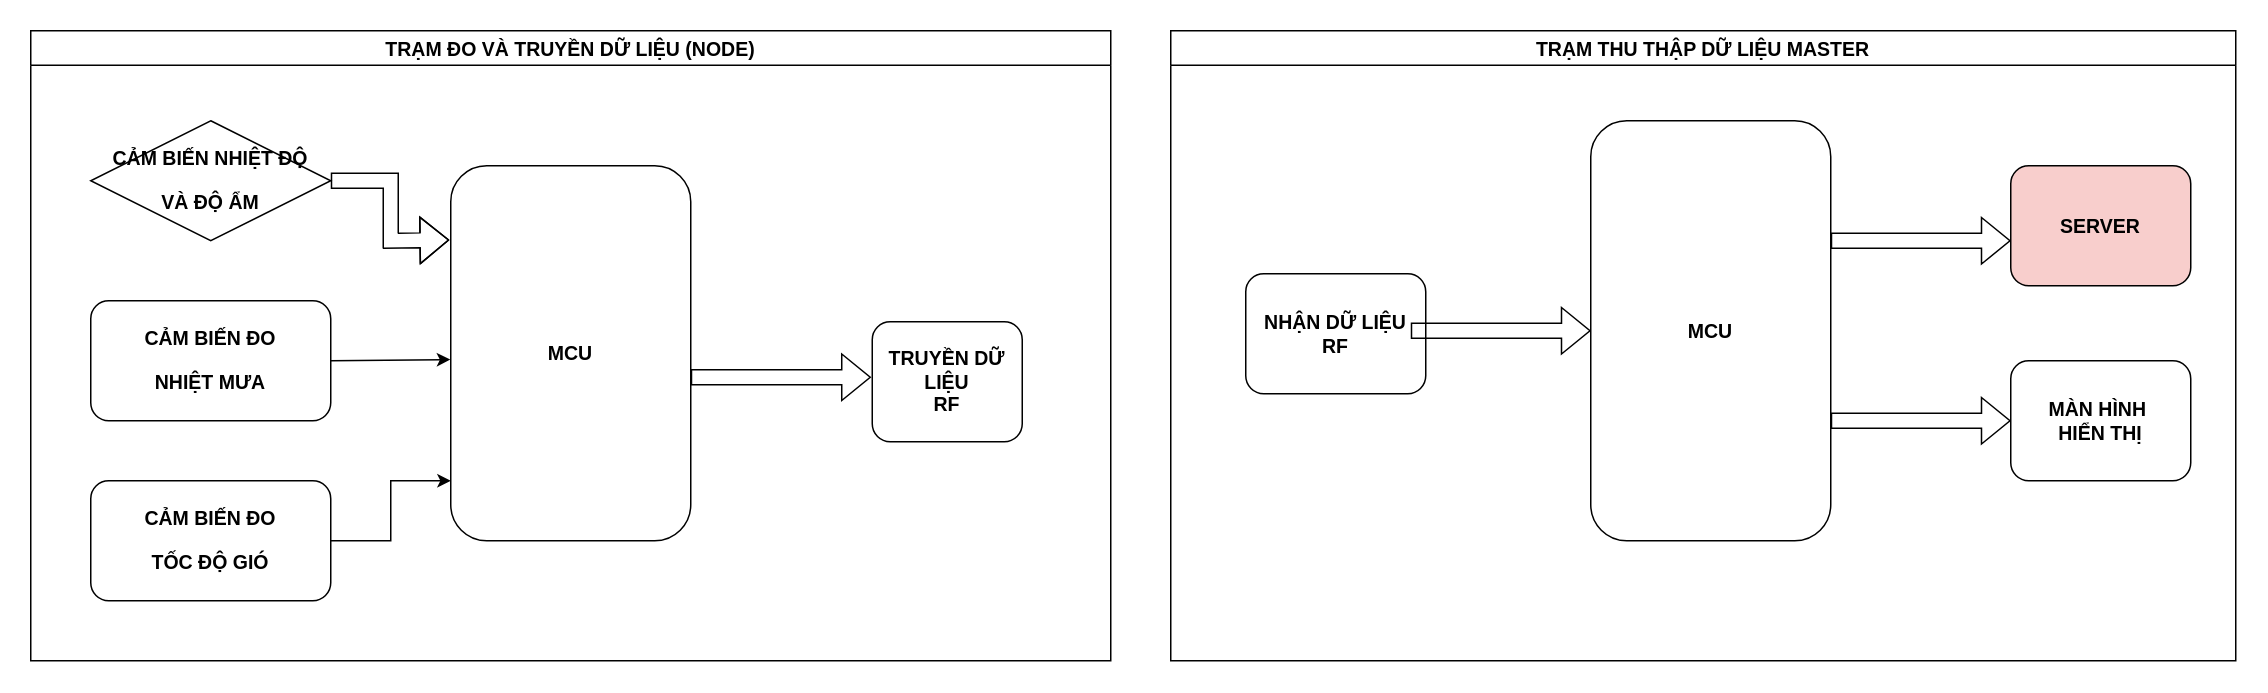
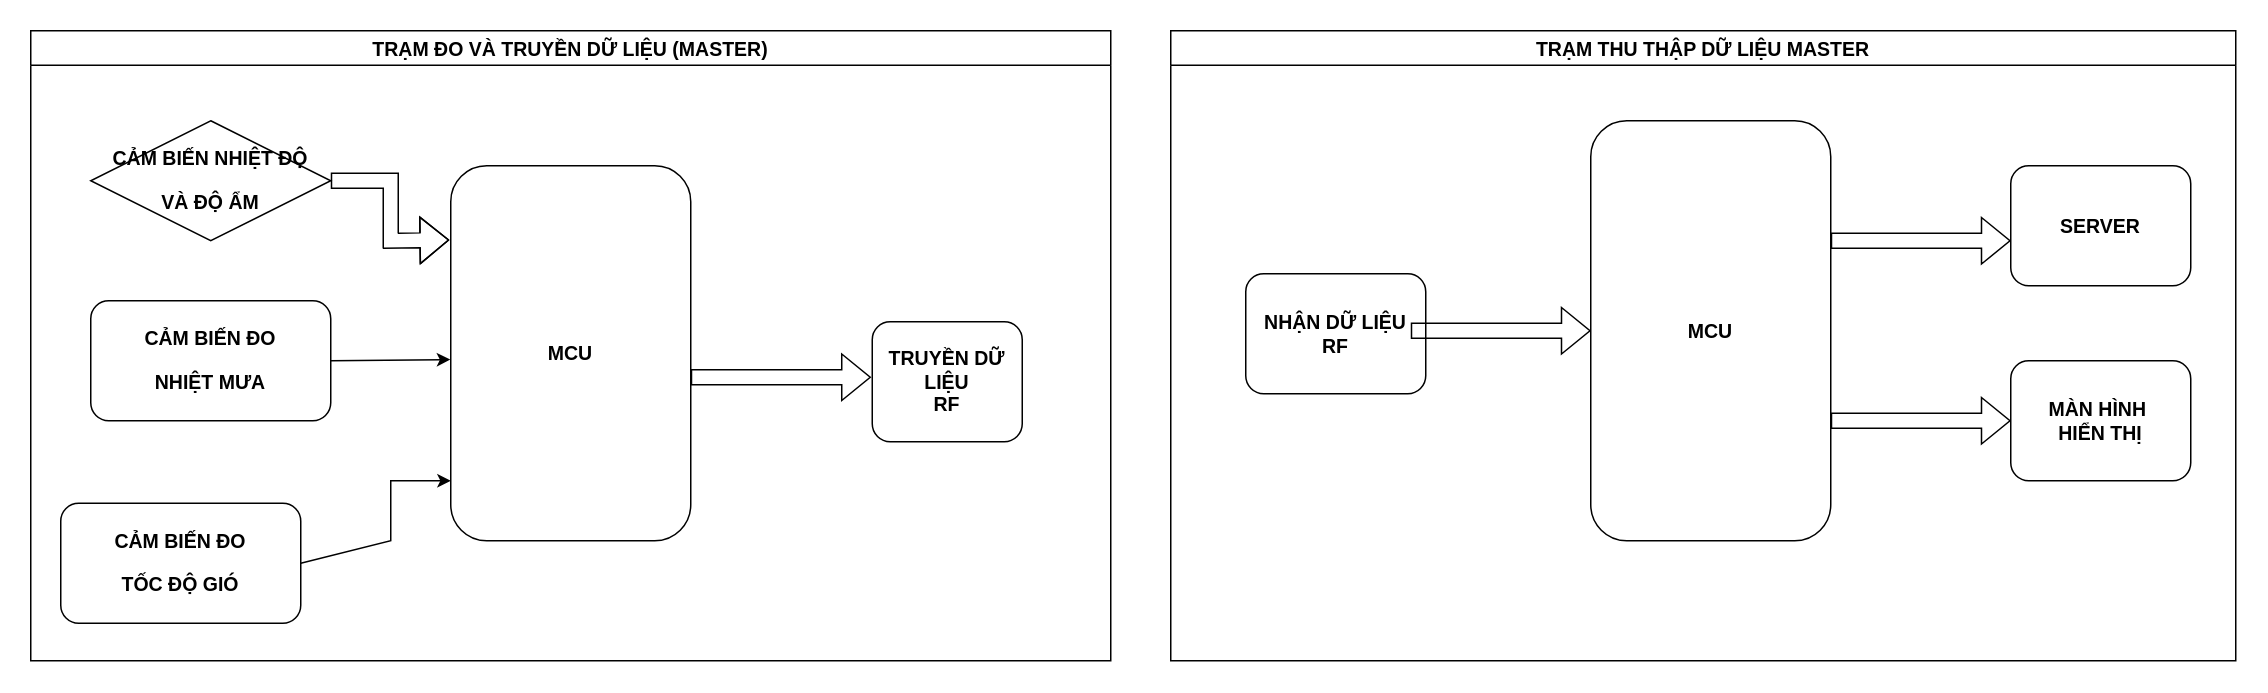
node "TRẠM ĐO VÀ TRUYỀN DỮ LIỆU (NODE)": label "TRẠM ĐO VÀ TRUYỀN DỮ LIỆU (NODE)" -> "TRẠM ĐO VÀ TRUYỀN DỮ LIỆU (MASTER)"
node "SERVER": fillcolor #f8cecc -> #ffffff
node "CẢM BIẾN ĐO TỐC ĐỘ GIÓ": moved (211, 541) -> (181, 563)
